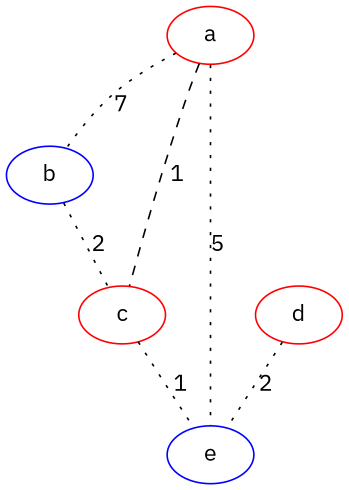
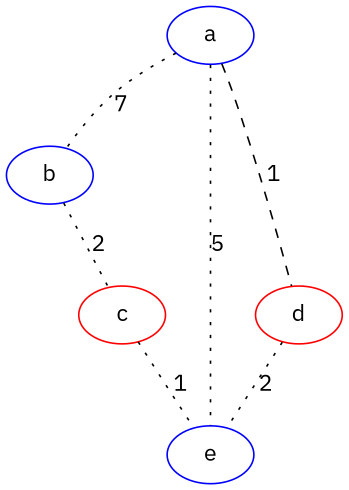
node "a": color red -> blue
edge "a" -- "c": now "a" -- "d"
